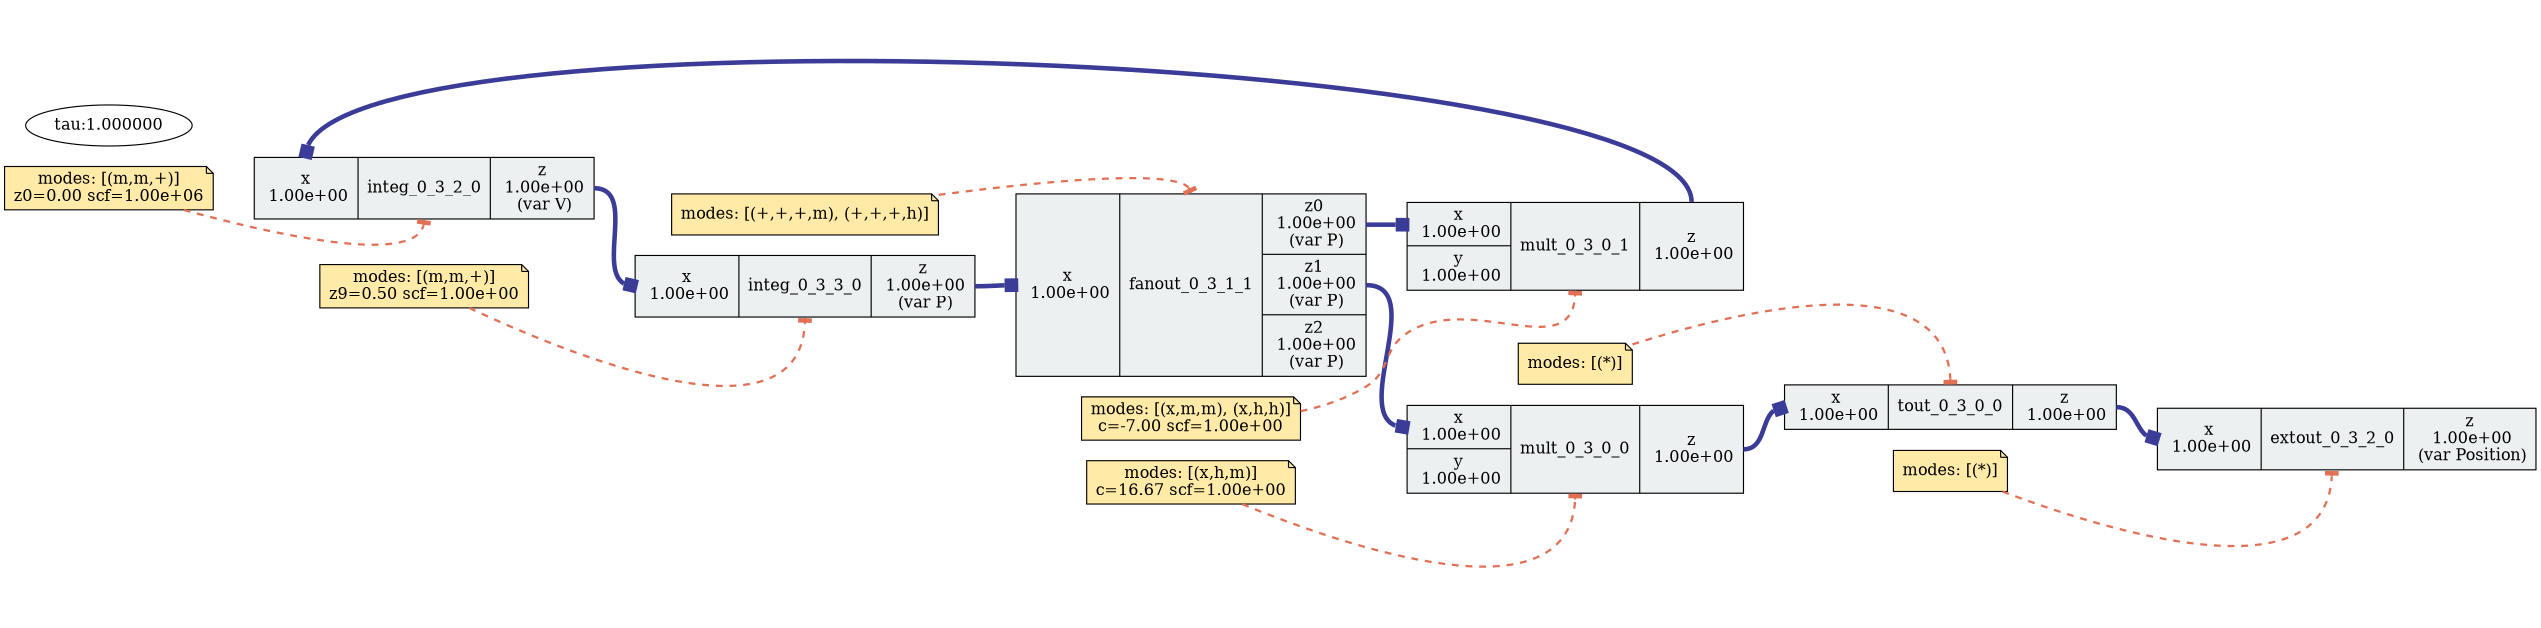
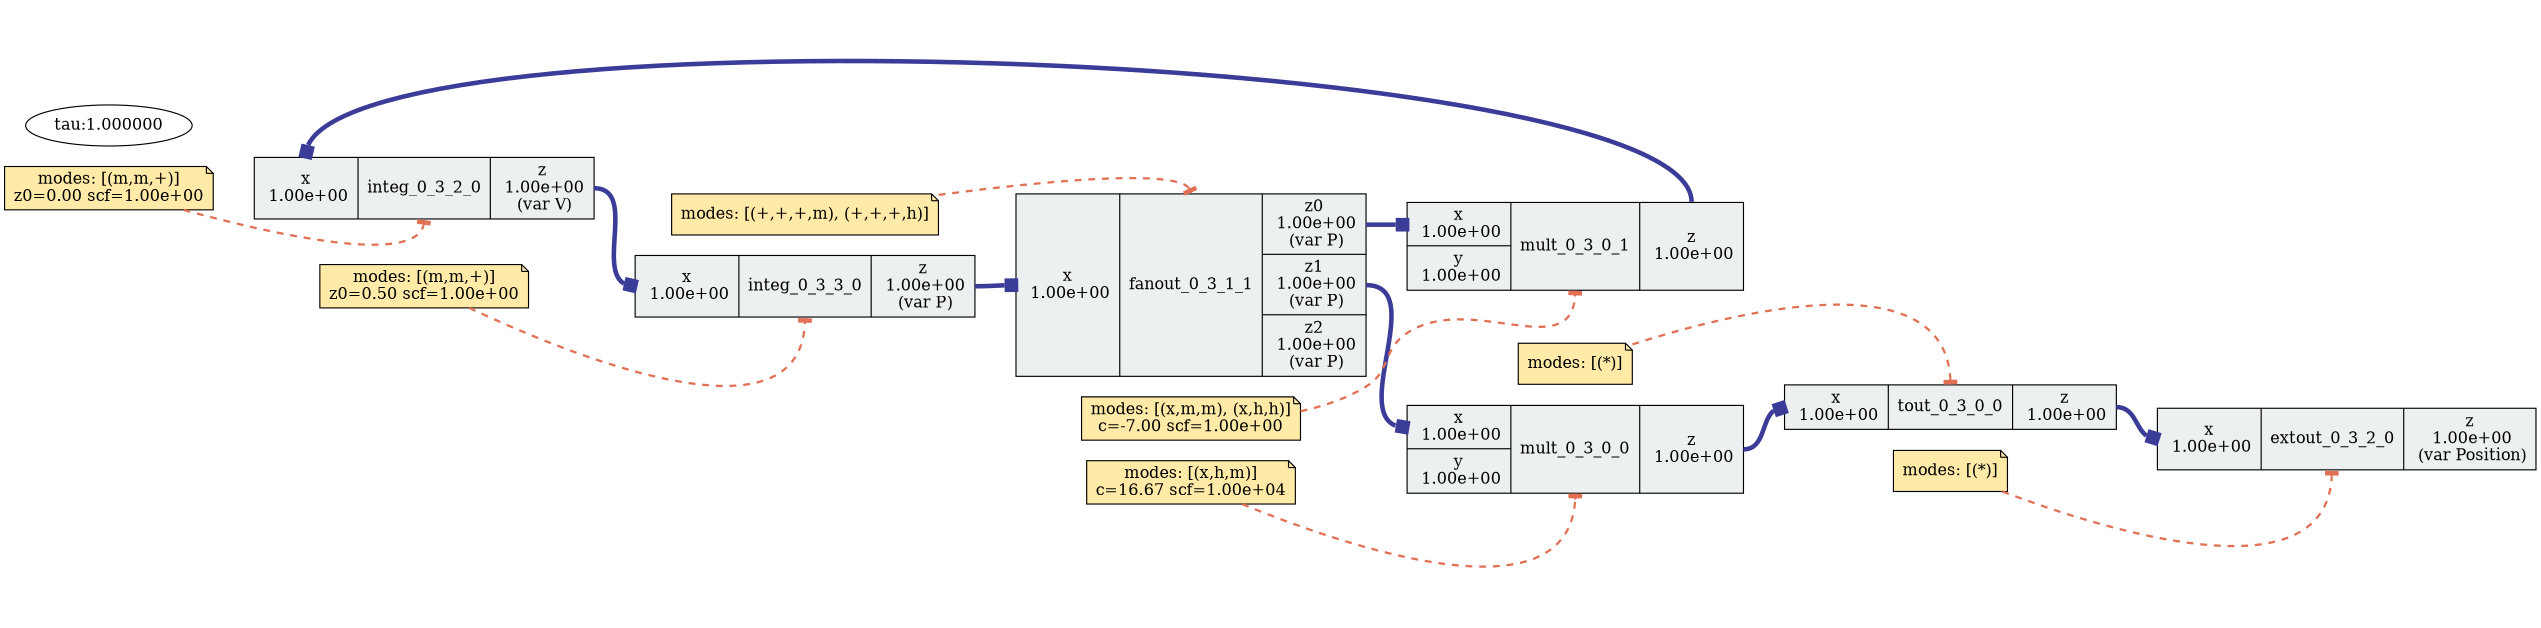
node "modes: [(m,m,+)] z0=0.00 scf=1.00e+06": label "modes: [(m,m,+)] z0=0.00 scf=1.00e+06" -> "modes: [(m,m,+)] z0=0.00 scf=1.00e+00"
node "modes: [(m,m,+)] z9=0.50 scf=1.00e+00": label "modes: [(m,m,+)] z9=0.50 scf=1.00e+00" -> "modes: [(m,m,+)] z0=0.50 scf=1.00e+00"
node "modes: [(x,h,m)] c=16.67 scf=1.00e+00": label "modes: [(x,h,m)] c=16.67 scf=1.00e+00" -> "modes: [(x,h,m)] c=16.67 scf=1.00e+04"
